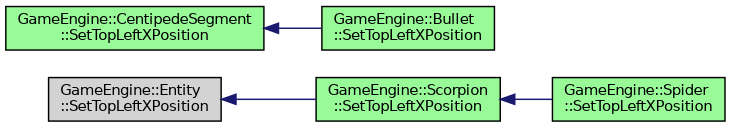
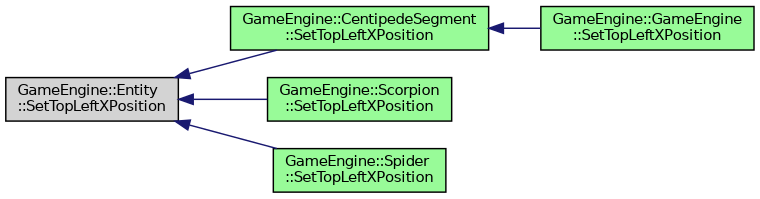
node "GameEngine::Bullet ::SetTopLeftXPosition": label "GameEngine::Bullet ::SetTopLeftXPosition" -> "GameEngine::GameEngine ::SetTopLeftXPosition"
edge "GameEngine::CentipedeSegment ::SetTopLeftXPosition" -> "GameEngine::Entity ::SetTopLeftXPosition": added
edge "GameEngine::Spider ::SetTopLeftXPosition" -> "GameEngine::Scorpion ::SetTopLeftXPosition": now "GameEngine::Spider ::SetTopLeftXPosition" -> "GameEngine::Entity ::SetTopLeftXPosition"
